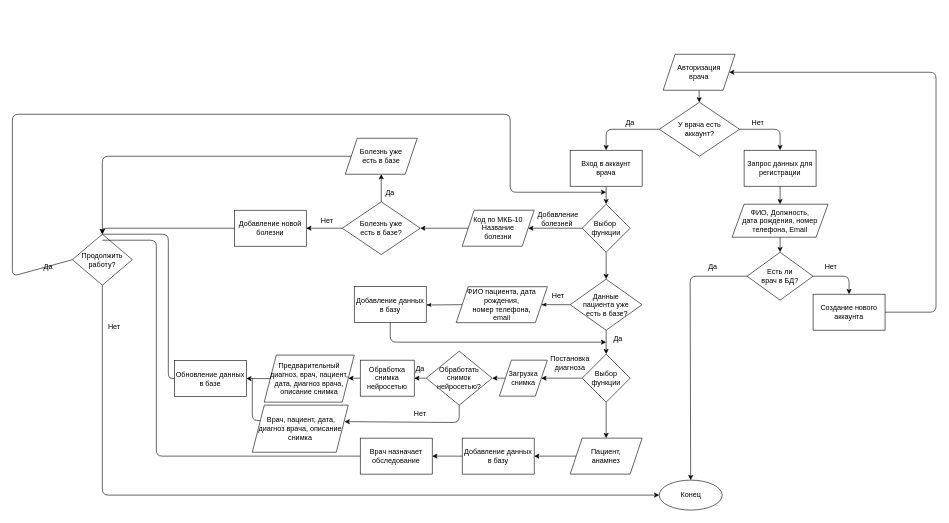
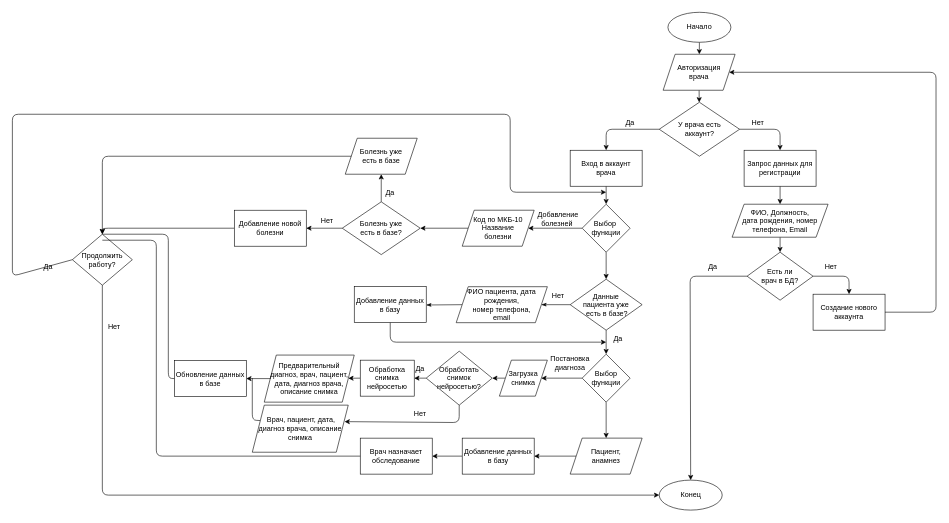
node "Начало": added
edge "Начало" -> "Авторизация врача": added
